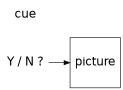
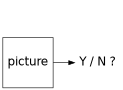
node "cue": removed
edge "Y / N ?" -> "picture": reversed
